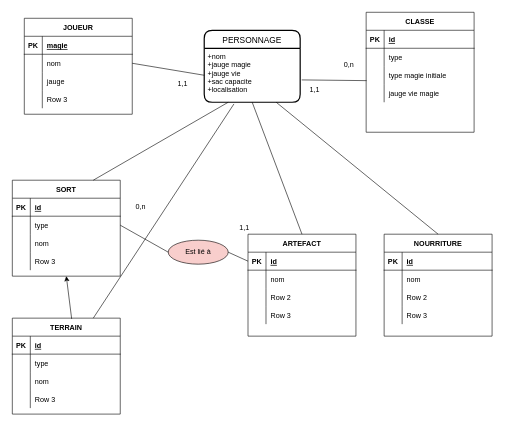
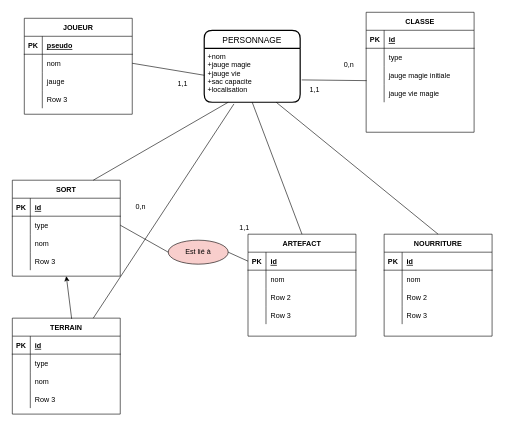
node "magie": label "magie" -> "pseudo"
node "type magie initiale": label "type magie initiale" -> "jauge magie initiale"
